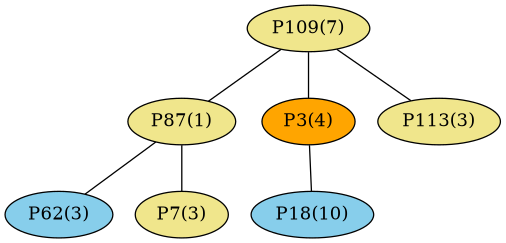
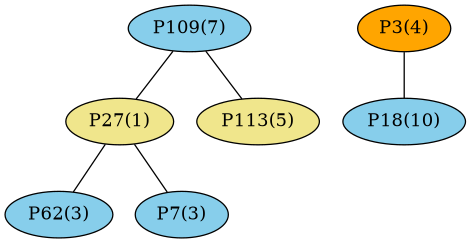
node "P109(7)": fillcolor khaki -> skyblue
edge "P109(7)" -- "P3(4)": removed
node "P87(1)": label "P87(1)" -> "P27(1)"
node "P113(3)": label "P113(3)" -> "P113(5)"
node "P7(3)": fillcolor khaki -> skyblue
